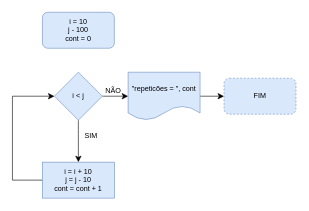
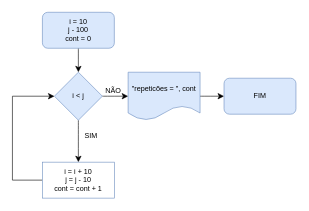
edge "i = 10 j - 100 cont = 0" -> "i < j": added
node "FIM": style dashed -> solid
node "i = i + 10 j = j - 10 cont = cont + 1": fillcolor #dae8fc -> #ffffff
